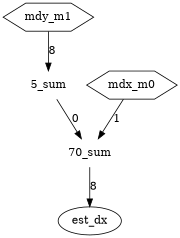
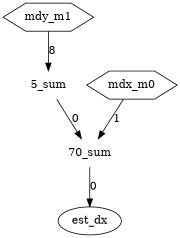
edge "70_sum" -> "est_dx": label "8" -> "0"
